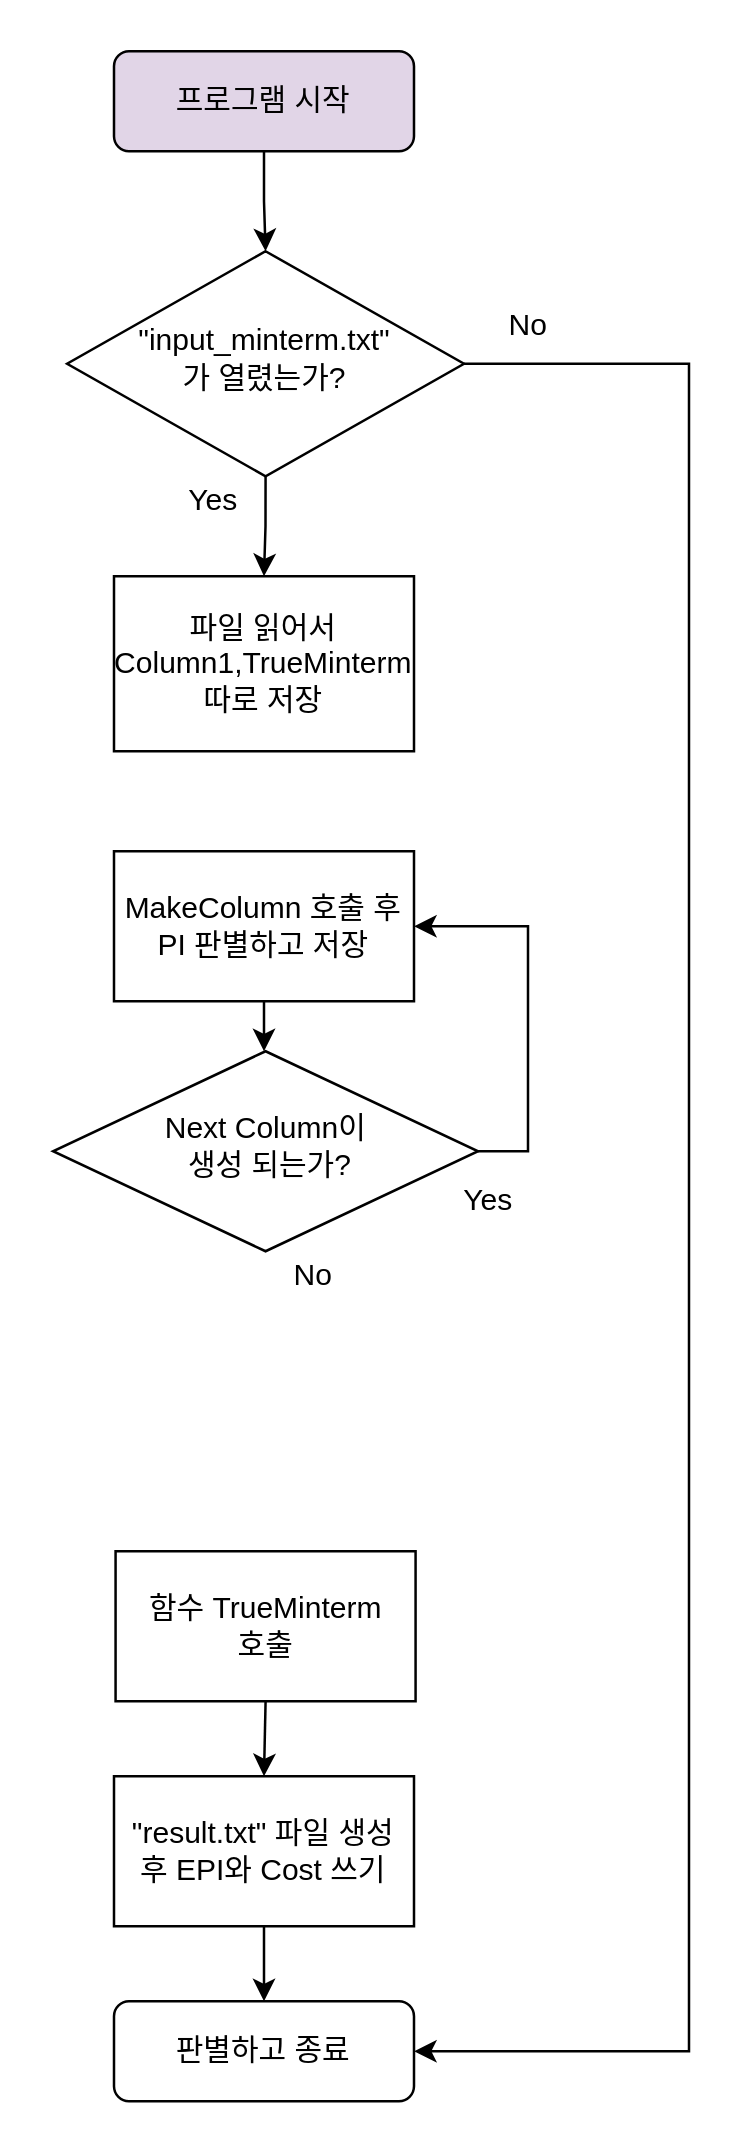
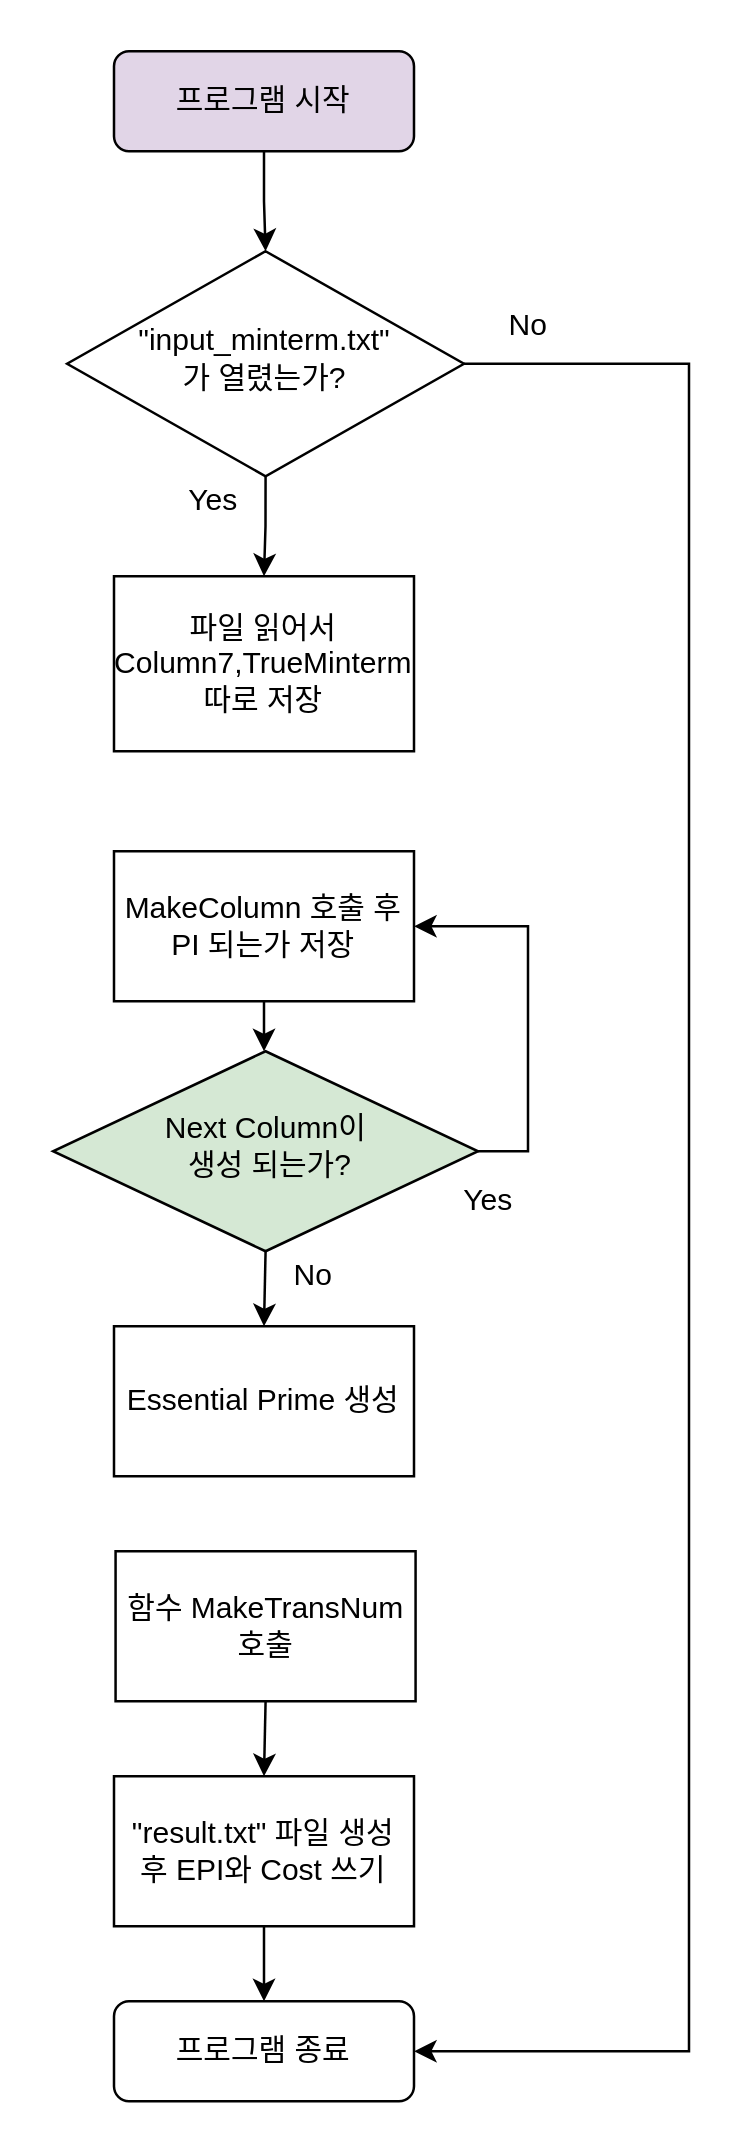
node "파일 읽어서Column1,TrueMinterm 따로 저장": label "파일 읽어서Column1,TrueMinterm 따로 저장" -> "파일 읽어서Column7,TrueMinterm 따로 저장"
node "MakeColumn 호출 후 PI 판별하고 저장": label "MakeColumn 호출 후 PI 판별하고 저장" -> "MakeColumn 호출 후 PI 되는가 저장"
node "Next Column이 생성 되는가?": fillcolor #ffffff -> #d5e8d4
edge "Next Column이 생성 되는가?" -> "Essential Prime 생성": added
node "Essential Prime 생성": added
node "함수 TrueMinterm 호출": label "함수 TrueMinterm 호출" -> "함수 MakeTransNum 호출"
node "판별하고 종료": label "판별하고 종료" -> "프로그램 종료"
